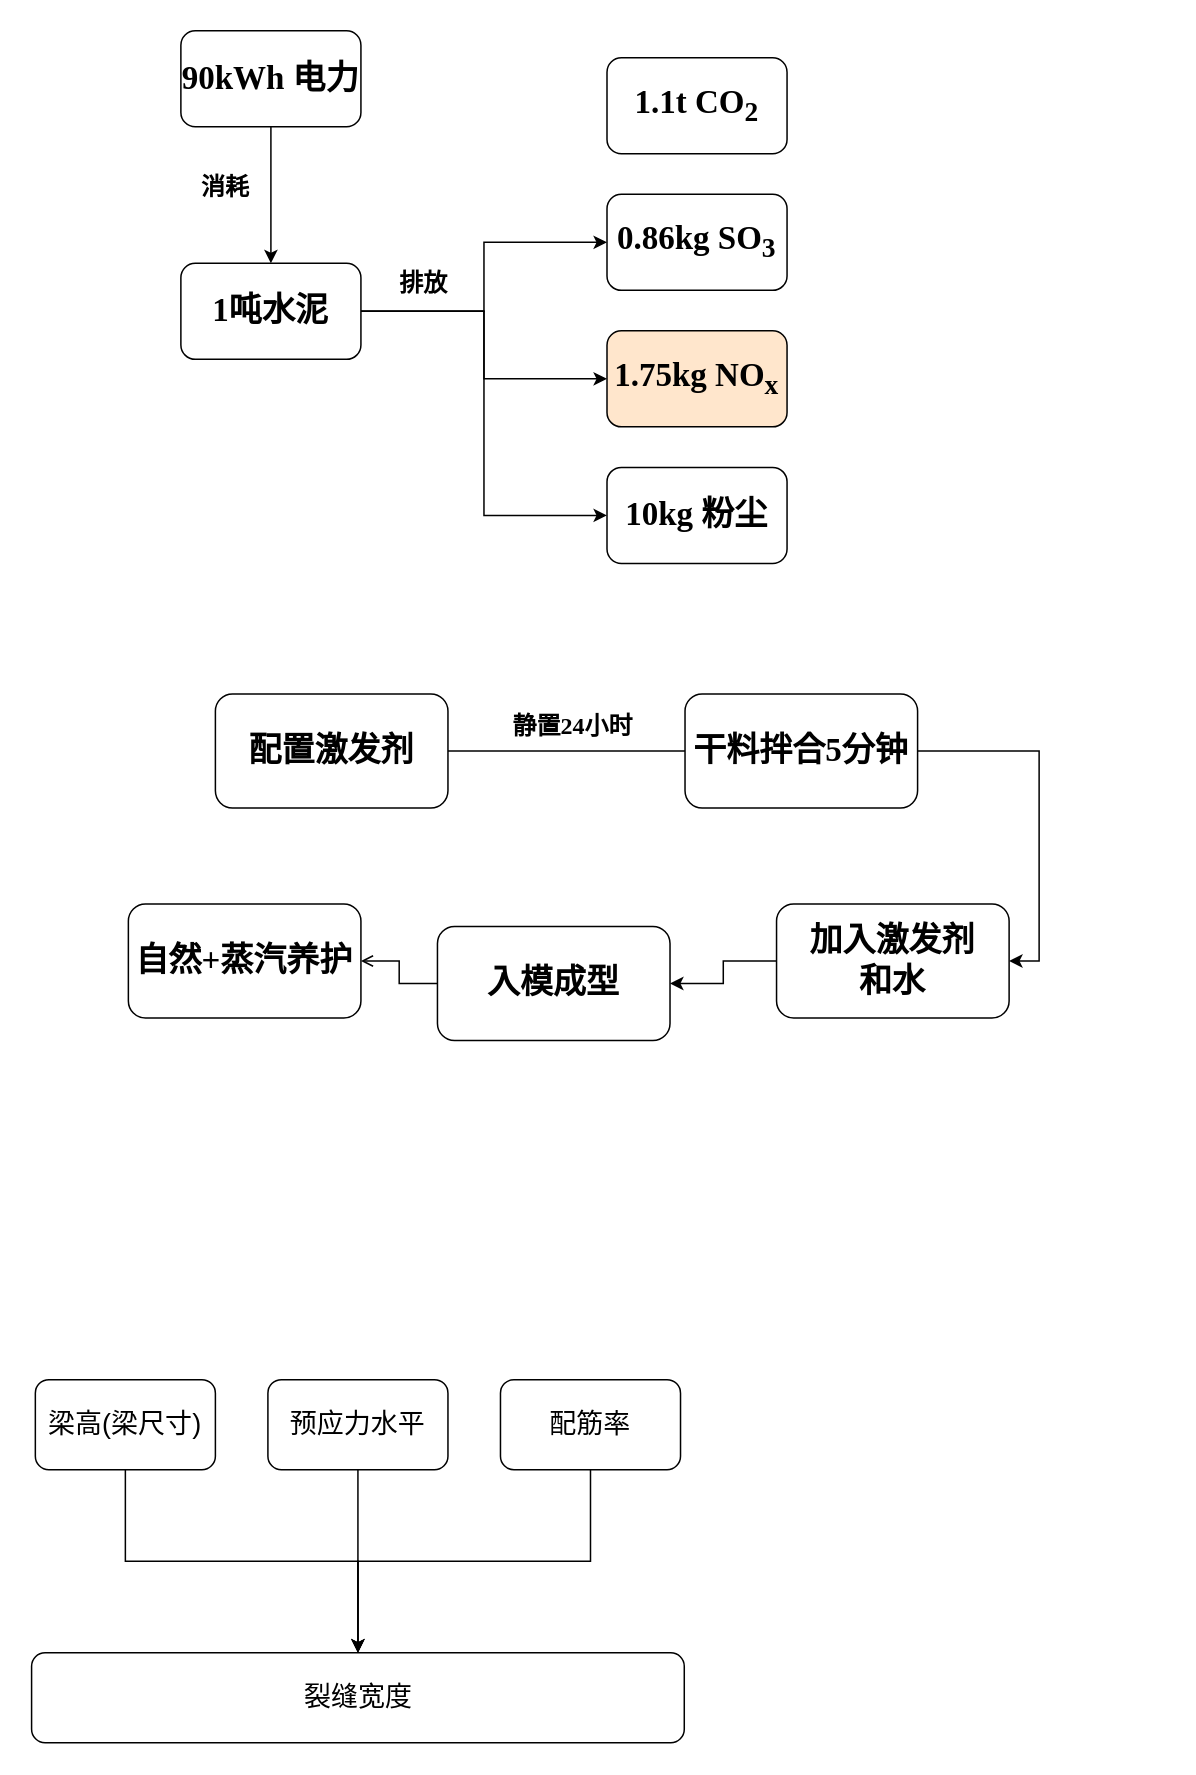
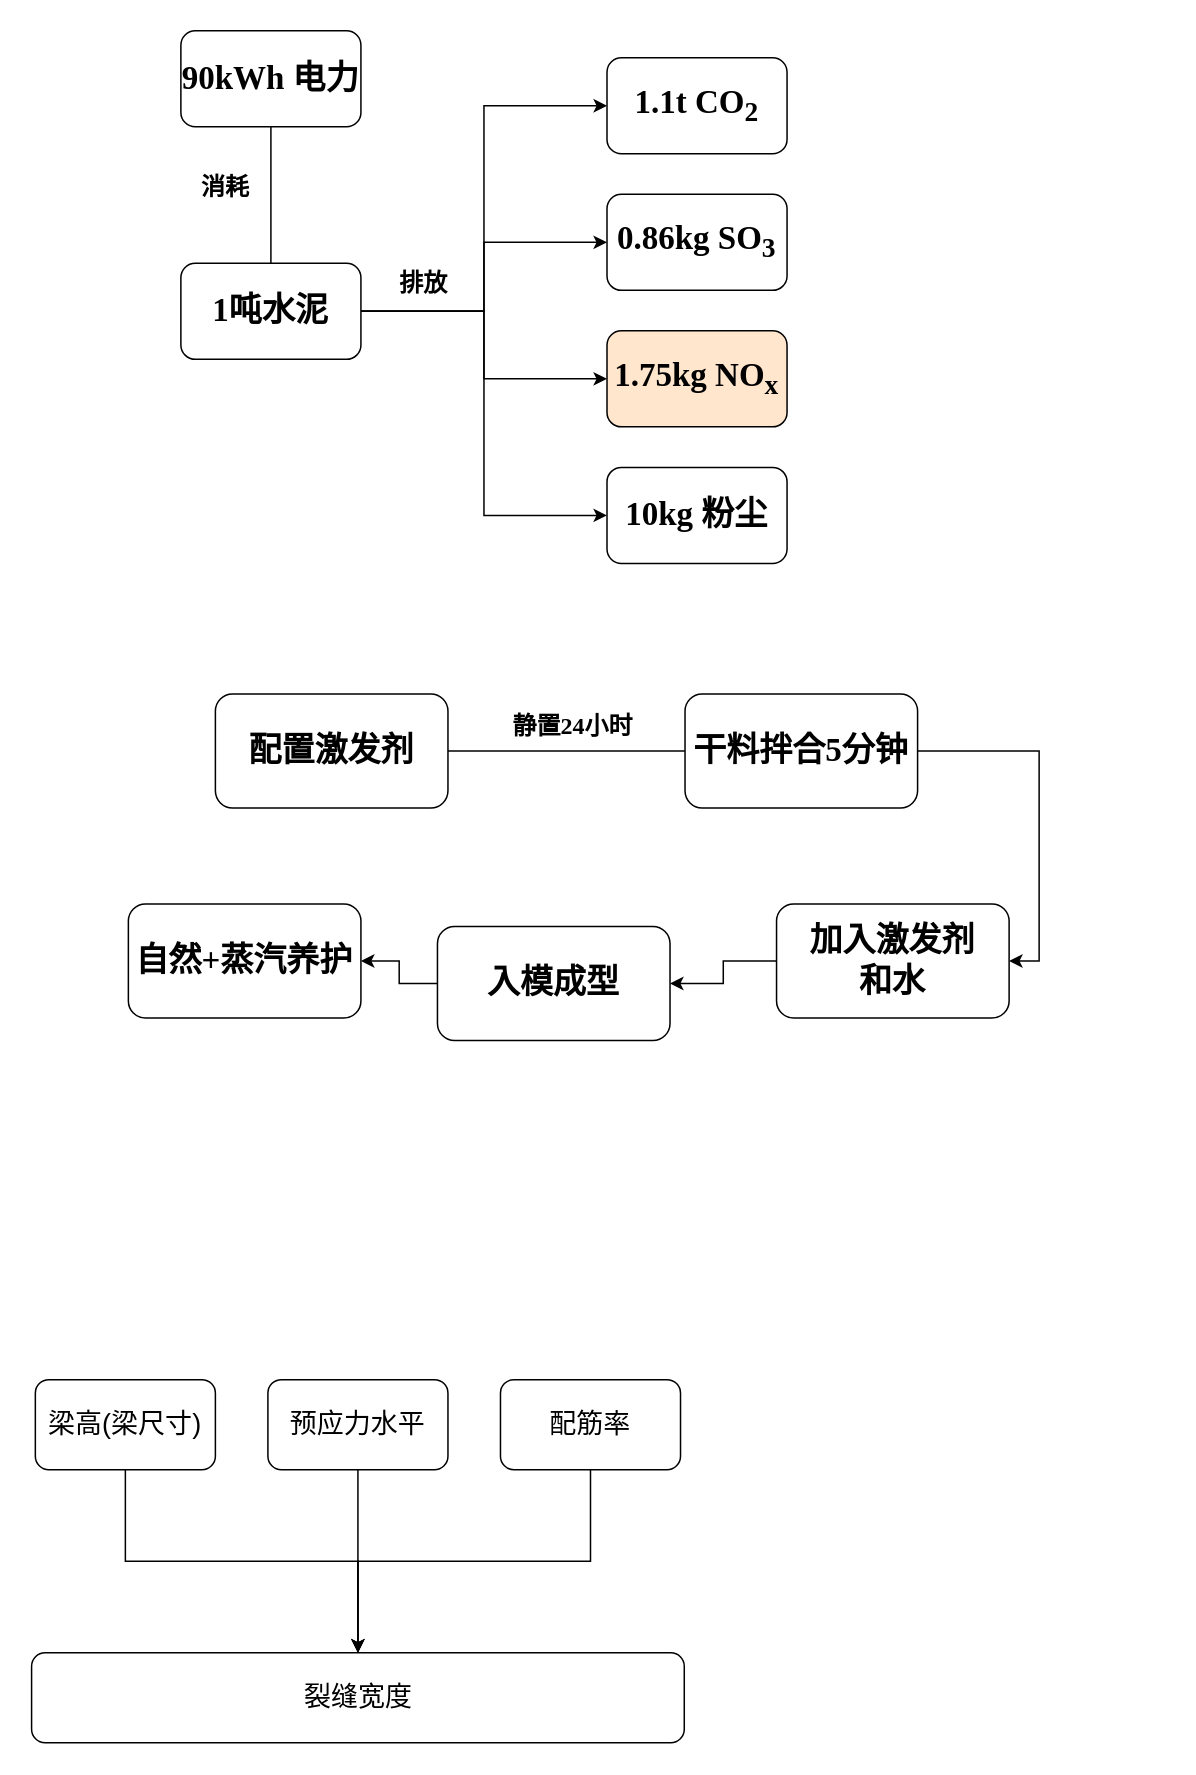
edge "1吨水泥" -> "1.1t CO2": added
edge "90kWh 电力" -> "1吨水泥": arrowhead classic -> none
edge "入模成型" -> "自然+蒸汽养护": arrowhead open -> classic
